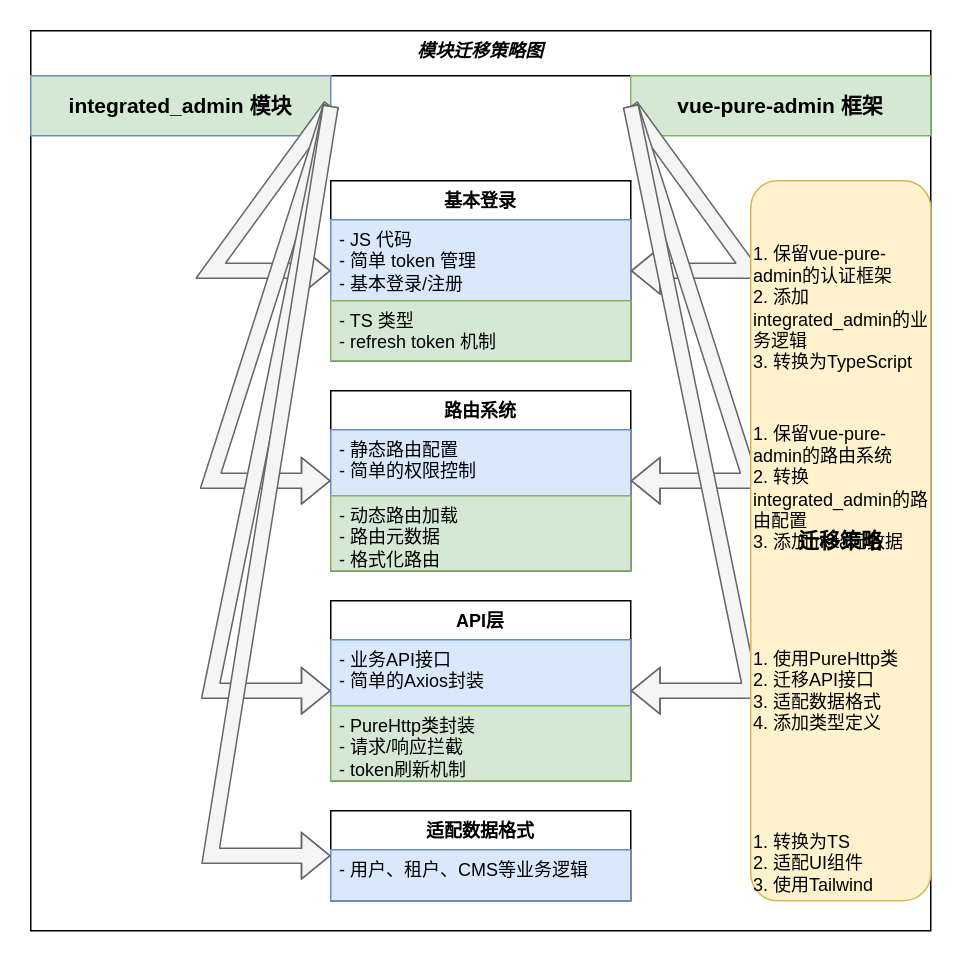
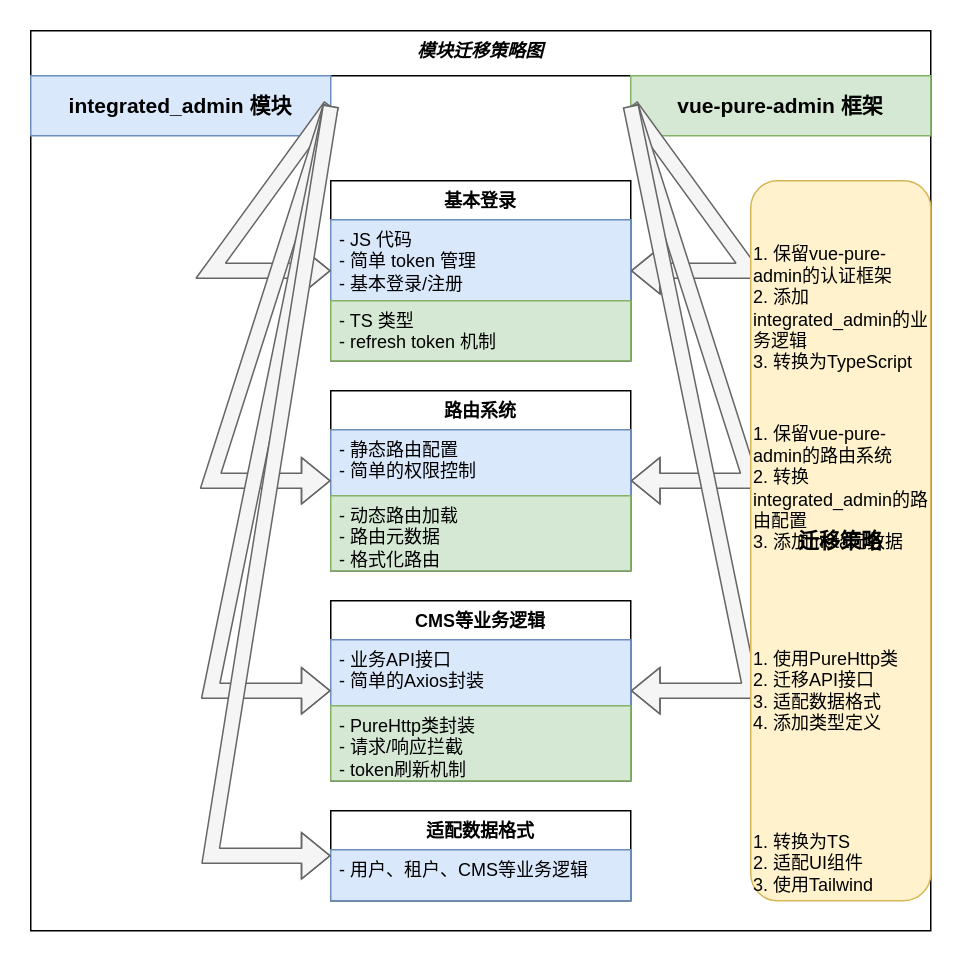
node "integrated_admin 模块": fillcolor #d5e8d4 -> #dae8fc
node "API层": label "API层" -> "CMS等业务逻辑"
